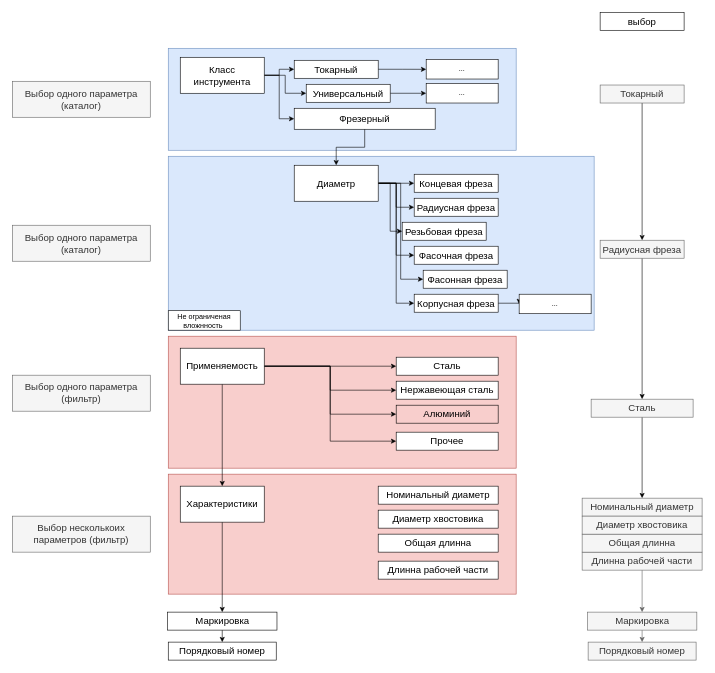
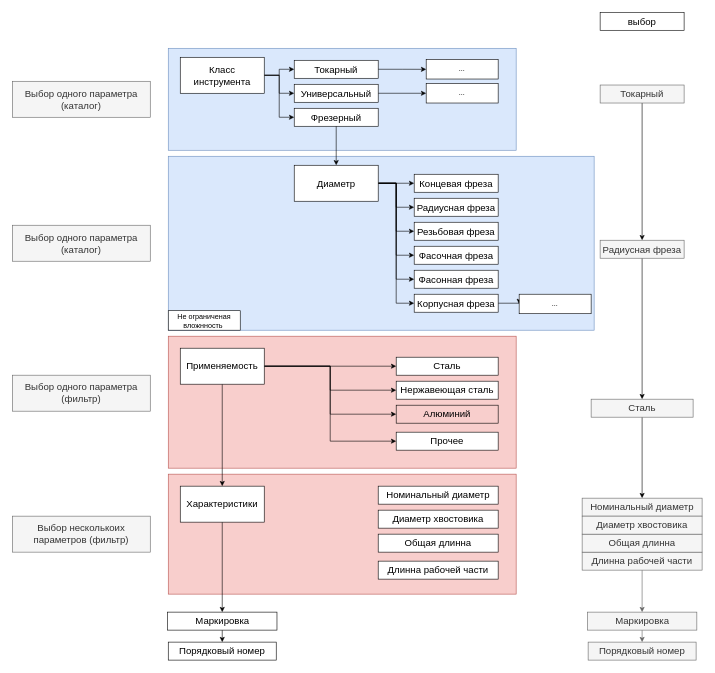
node "Универсальный": moved (348, 93) -> (336, 93)
node "Фрезерный": size 141x21 -> 84x18
node "Резьбовая фреза": moved (444, 231) -> (456, 231)
node "Фасонная фреза": moved (465, 279) -> (456, 279)
